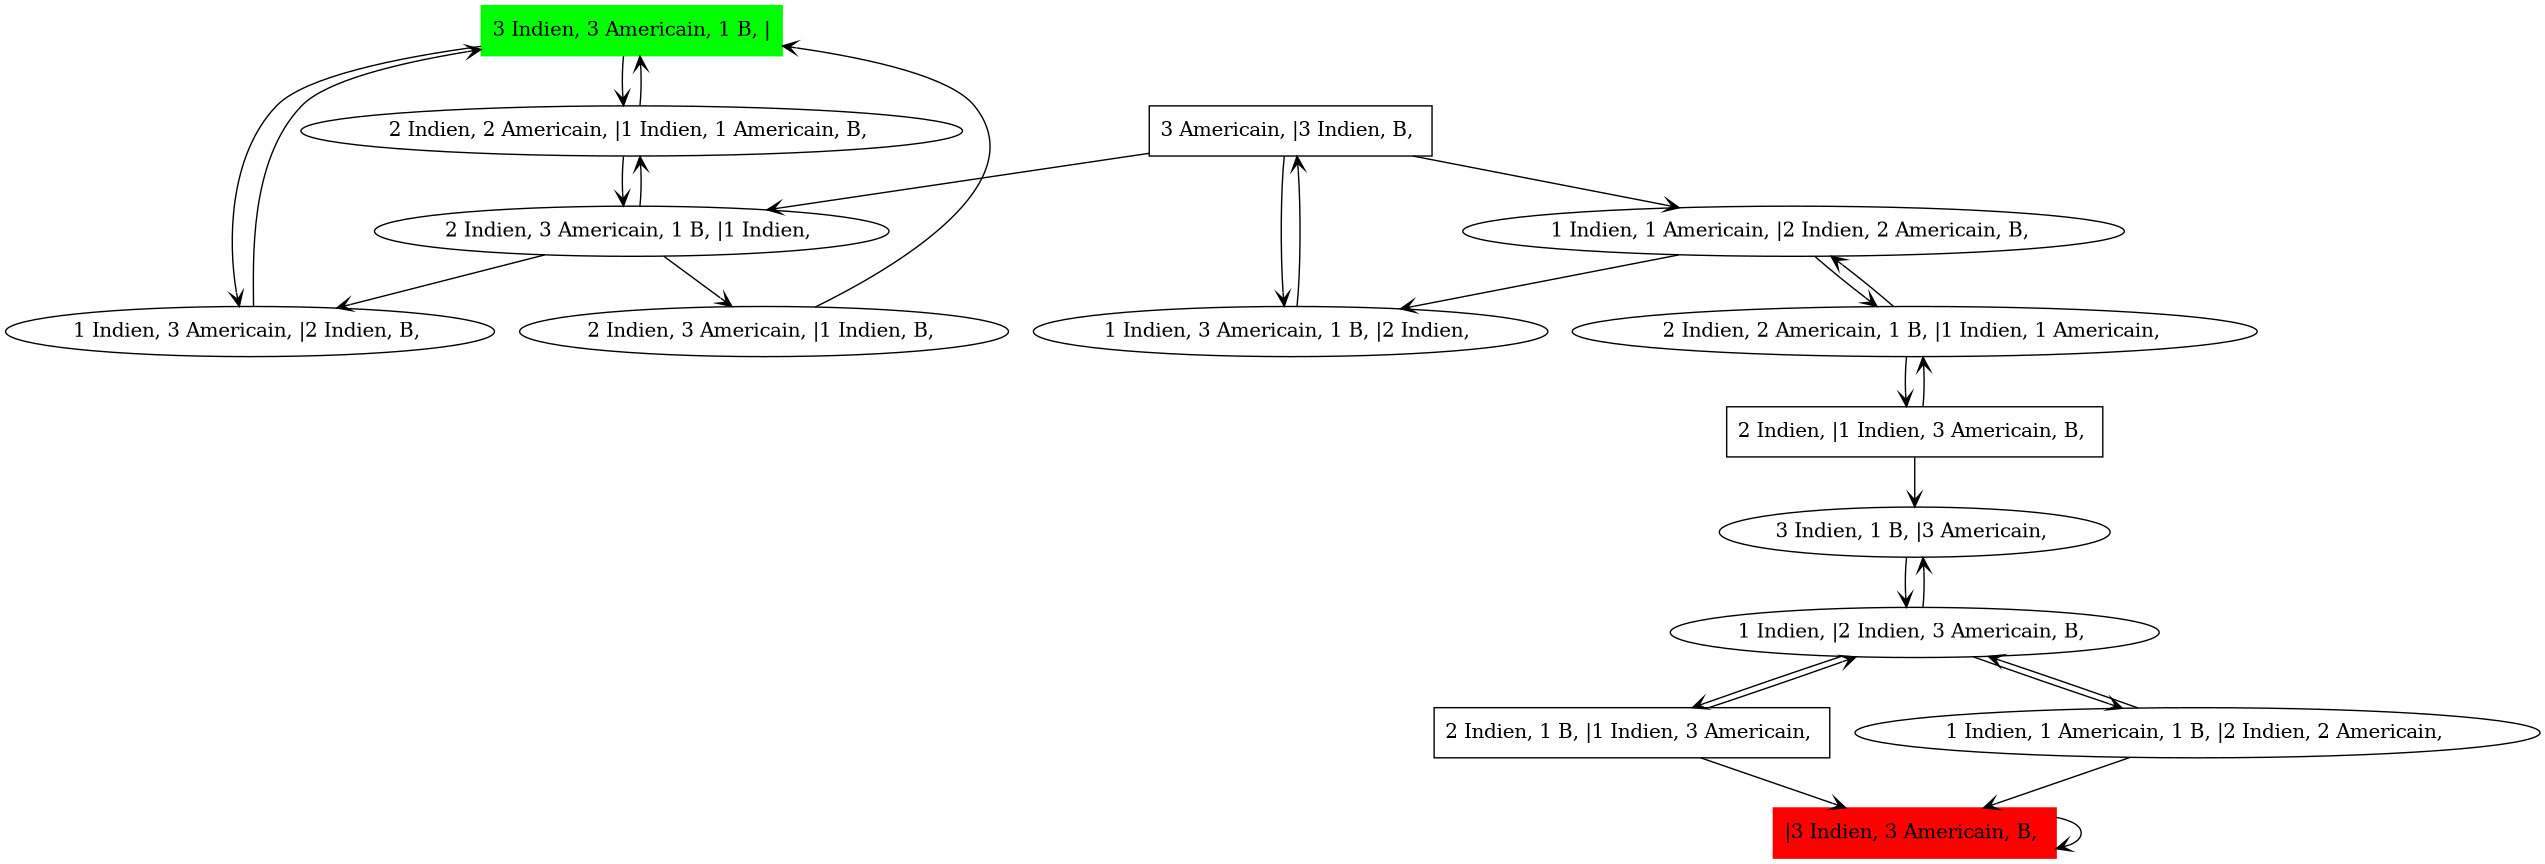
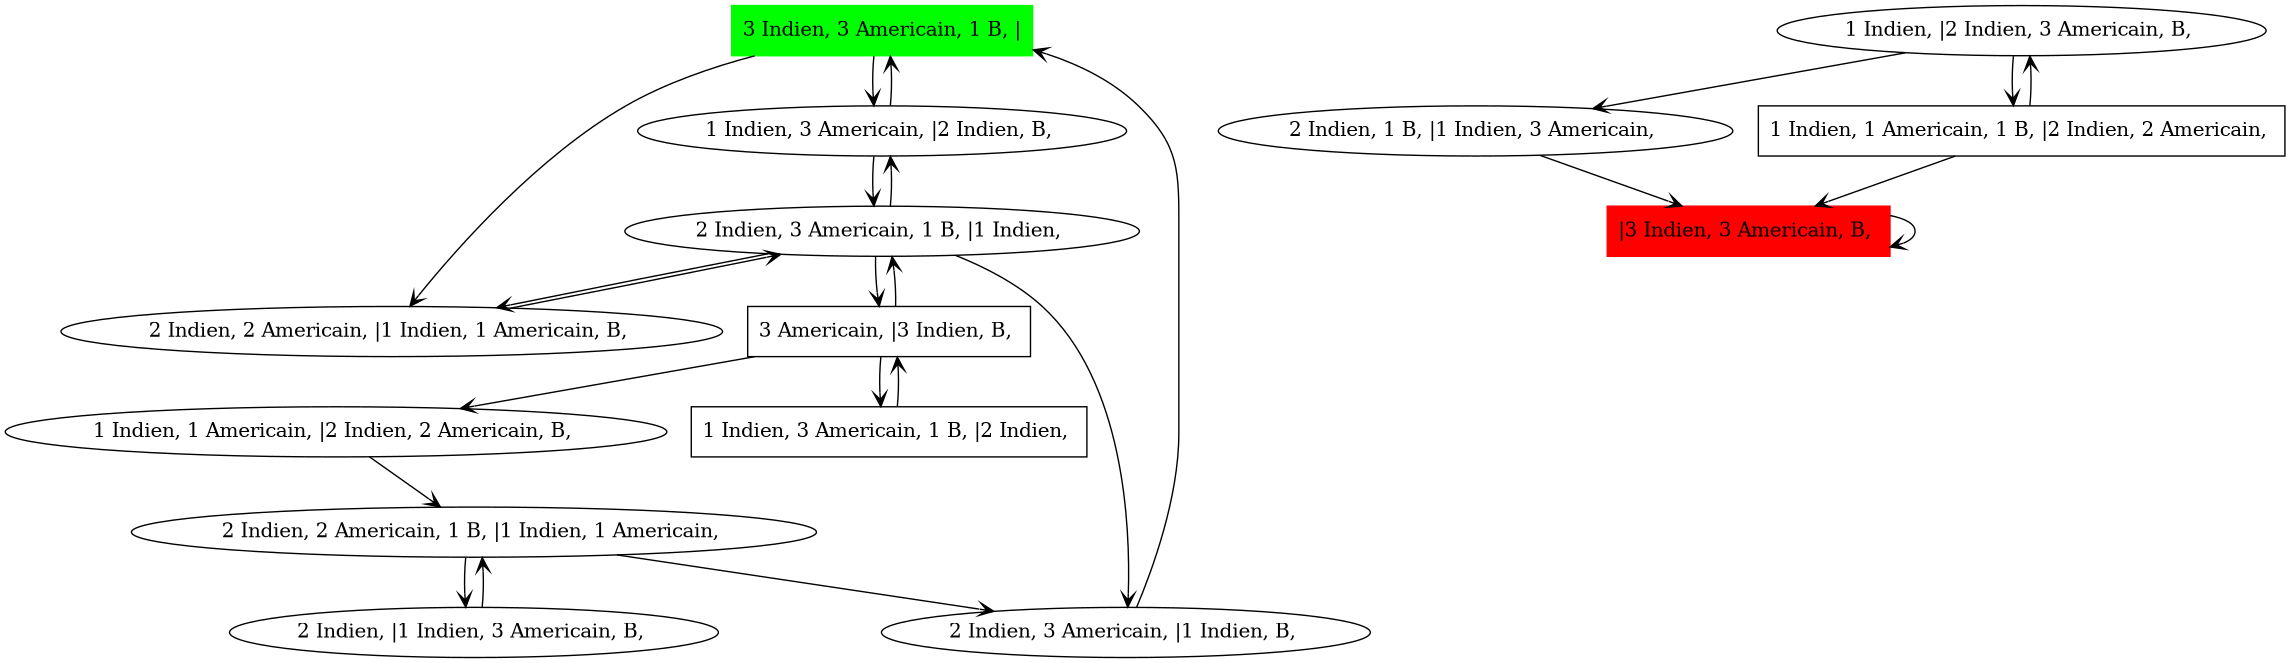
edge "2 Indien, 2 Americain, |1 Indien, 1 Americain, B," -> "3 Indien, 3 Americain, 1 B, |": removed
edge "1 Indien, 3 Americain, |2 Indien, B," -> "2 Indien, 3 Americain, 1 B, |1 Indien,": added
edge "2 Indien, 3 Americain, 1 B, |1 Indien," -> "3 Americain, |3 Indien, B,": added
edge "1 Indien, 1 Americain, |2 Indien, 2 Americain, B," -> "1 Indien, 3 Americain, 1 B, |2 Indien,": removed
edge "2 Indien, 2 Americain, 1 B, |1 Indien, 1 Americain," -> "1 Indien, 1 Americain, |2 Indien, 2 Americain, B,": now "2 Indien, 2 Americain, 1 B, |1 Indien, 1 Americain," -> "2 Indien, 3 Americain, |1 Indien, B,"
node "1 Indien, 3 Americain, 1 B, |2 Indien,": shape ellipse -> box
node "2 Indien, |1 Indien, 3 Americain, B,": shape box -> ellipse
node "3 Indien, 1 B, |3 Americain,": removed
edge "2 Indien, 1 B, |1 Indien, 3 Americain," -> "1 Indien, |2 Indien, 3 Americain, B,": removed
node "2 Indien, 1 B, |1 Indien, 3 Americain,": shape box -> ellipse
node "1 Indien, 1 Americain, 1 B, |2 Indien, 2 Americain,": shape ellipse -> box
